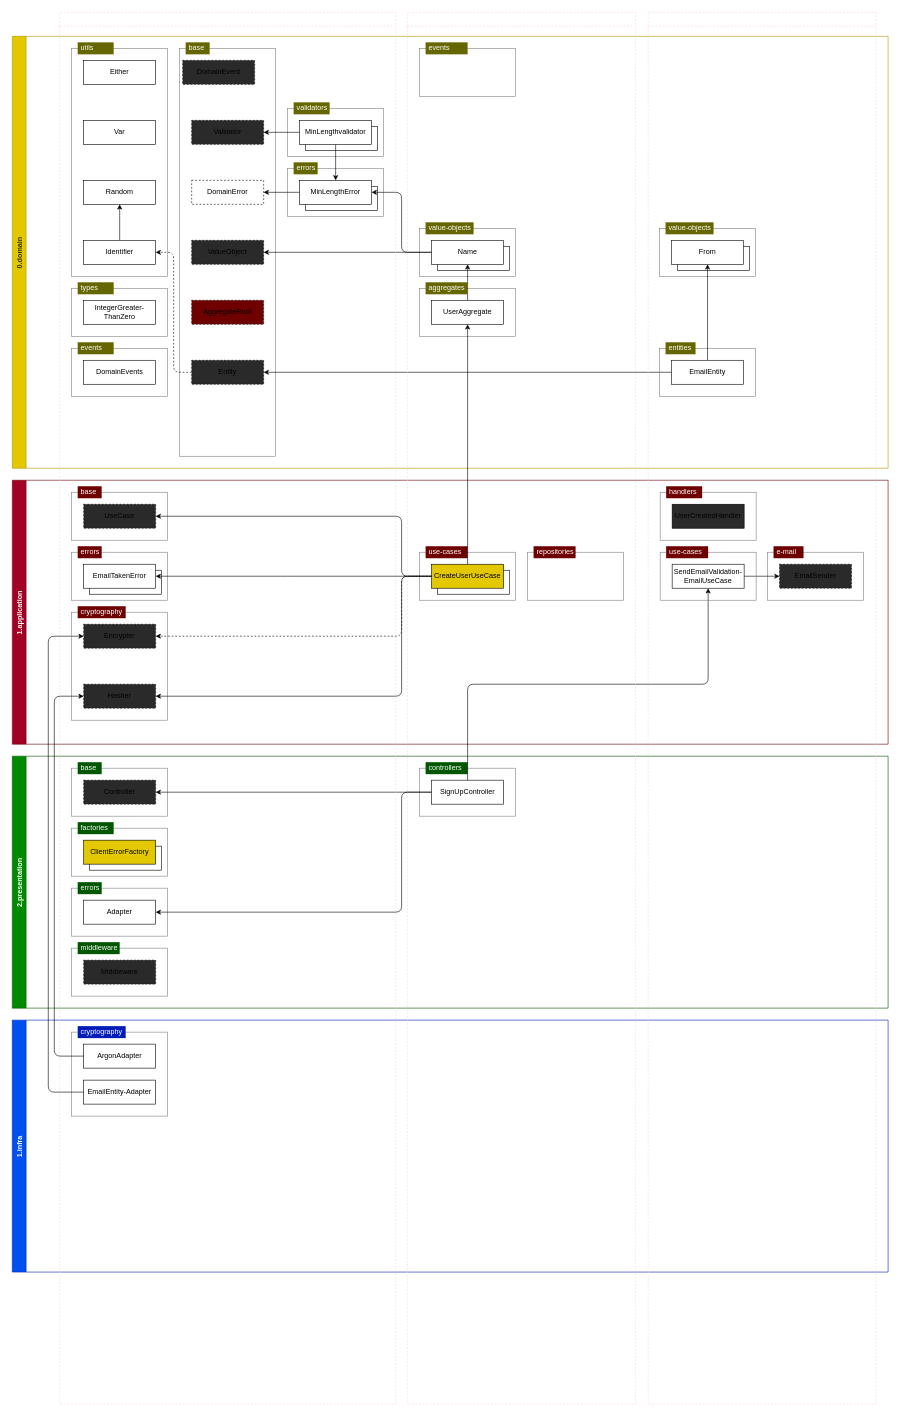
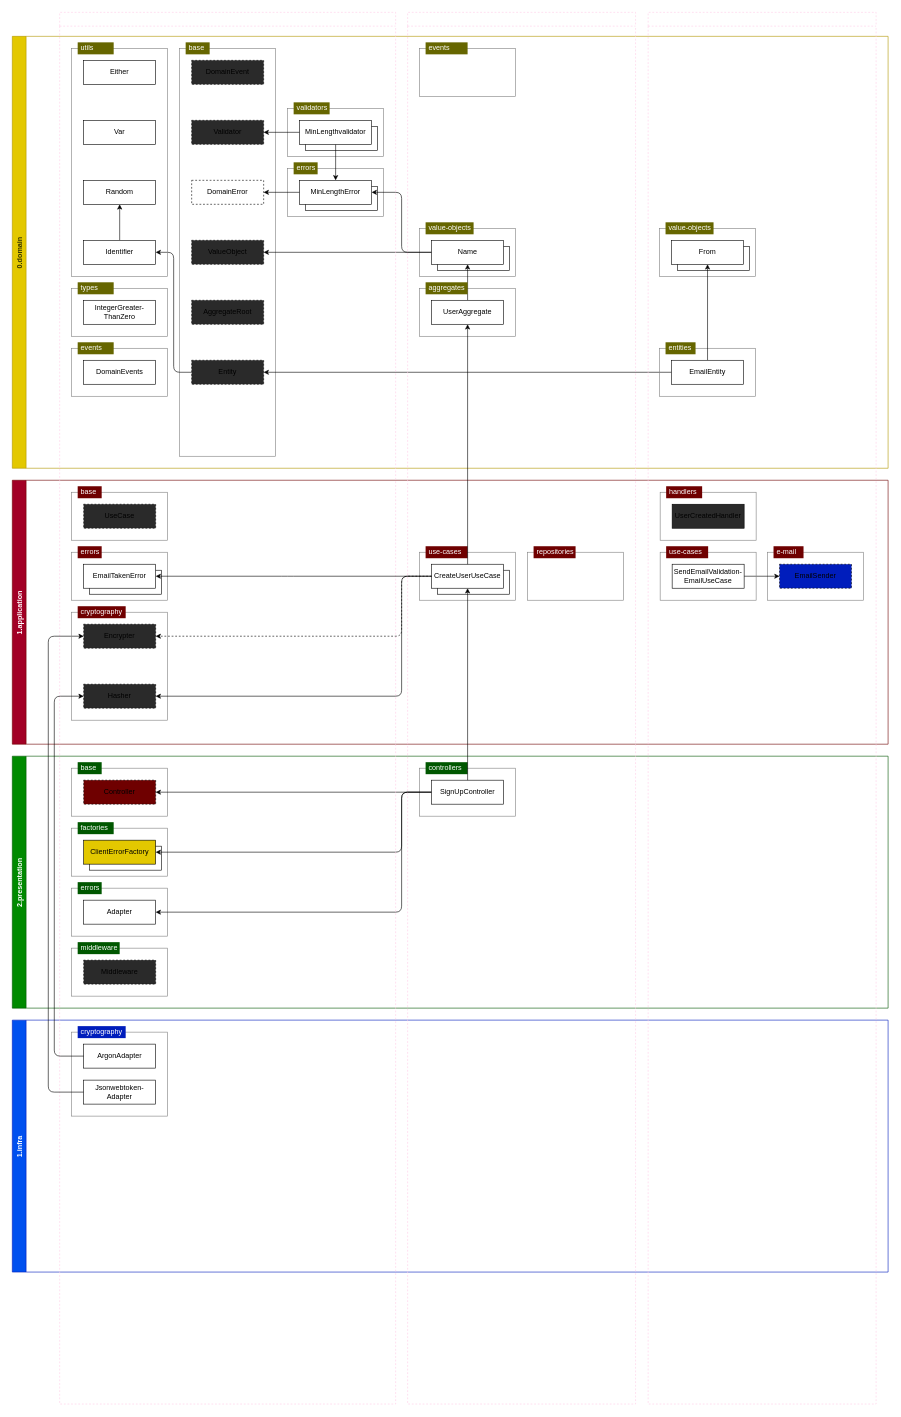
node "DomainEvent": moved (219, 72) -> (228, 72)
node "AggregateRoot": fillcolor #6f0000 -> #2a2a2a
edge "Entity" -> "Identifier": style dashed -> solid
edge "CreateUserUseCase" -> "UseCase": removed
node "CreateUserUseCase": fillcolor #e3c800 -> #ffffff
node "EmailSender": fillcolor #2a2a2a -> #001dbc
edge "SignUpController" -> "SendEmailValidation-EmailUseCase": now "SignUpController" -> "CreateUserUseCase"
node "Controller": fillcolor #2a2a2a -> #6f0000
edge "SignUpController" -> "ClientErrorFactory": added
node "EmailEntity-Adapter": label "EmailEntity-Adapter" -> "Jsonwebtoken-Adapter"
